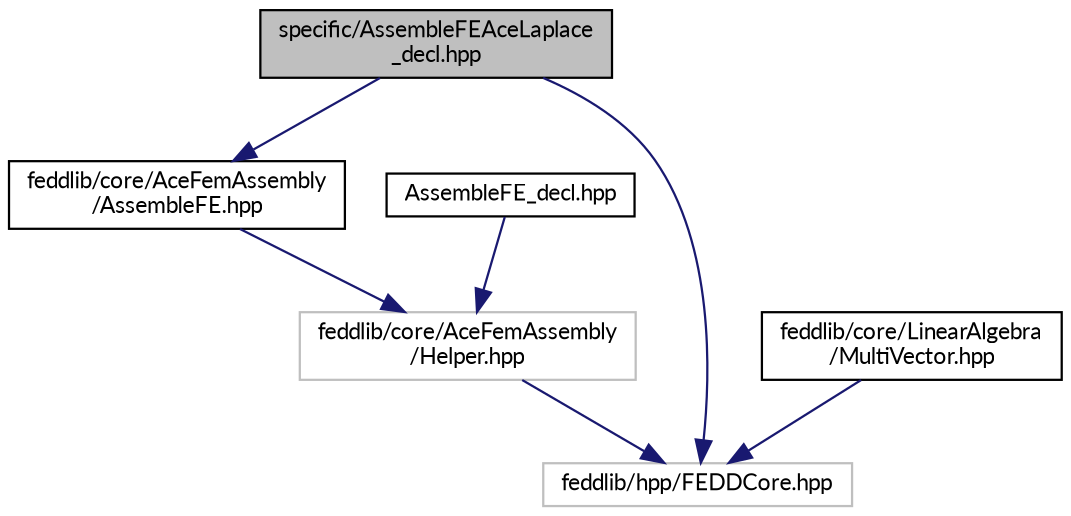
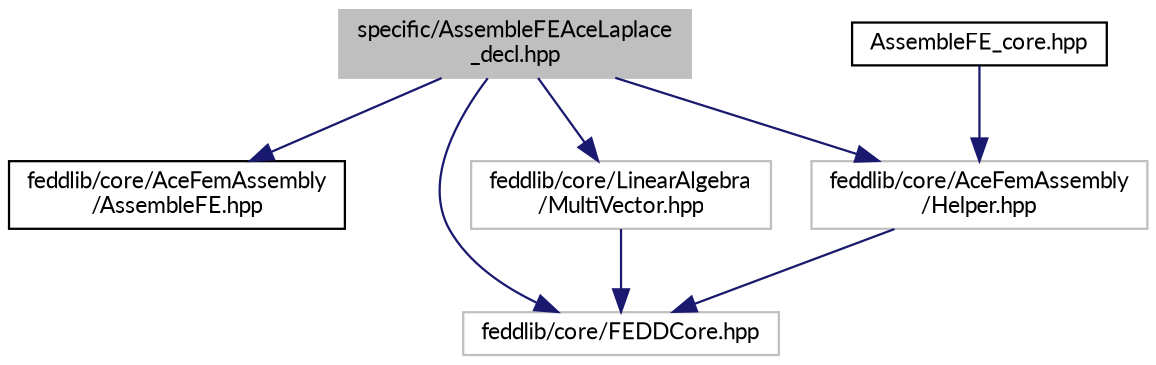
node "specific/AssembleFEAceLaplace _decl.hpp": color black -> grey75
edge "specific/AssembleFEAceLaplace _decl.hpp" -> "feddlib/core/LinearAlgebra /MultiVector.hpp": added
node "AssembleFE_decl.hpp": label "AssembleFE_decl.hpp" -> "AssembleFE_core.hpp"
edge "feddlib/core/AceFemAssembly /AssembleFE.hpp" -> "feddlib/core/AceFemAssembly /Helper.hpp": now "specific/AssembleFEAceLaplace _decl.hpp" -> "feddlib/core/AceFemAssembly /Helper.hpp"
node "feddlib/core/LinearAlgebra /MultiVector.hpp": color black -> grey75
node "feddlib/hpp/FEDDCore.hpp": label "feddlib/hpp/FEDDCore.hpp" -> "feddlib/core/FEDDCore.hpp"
